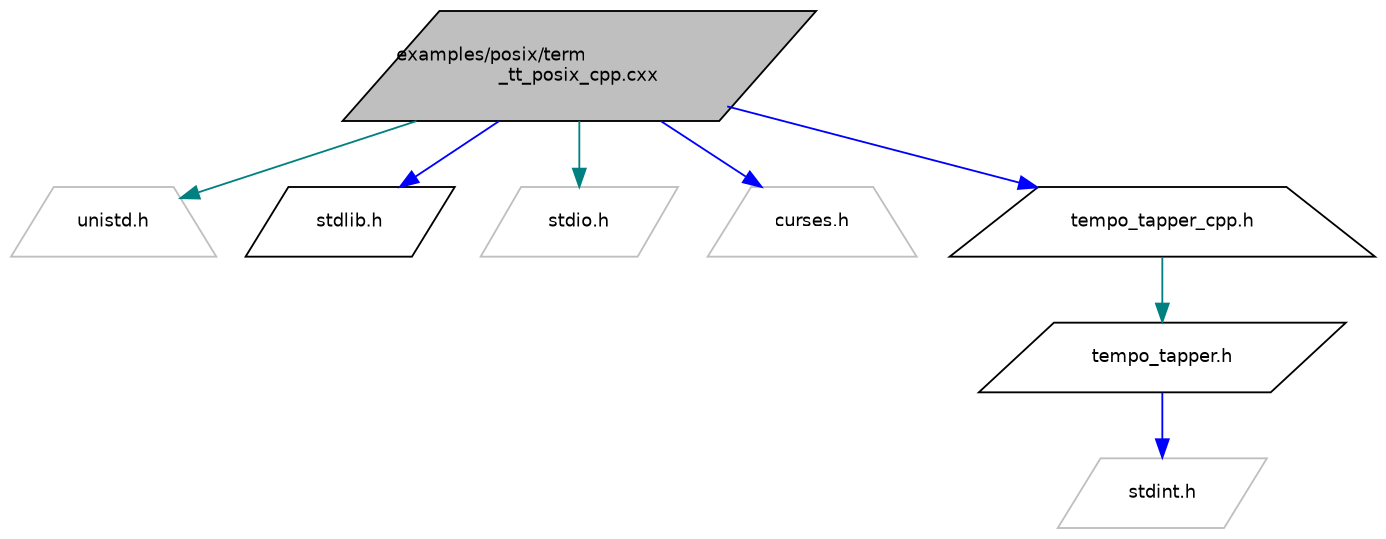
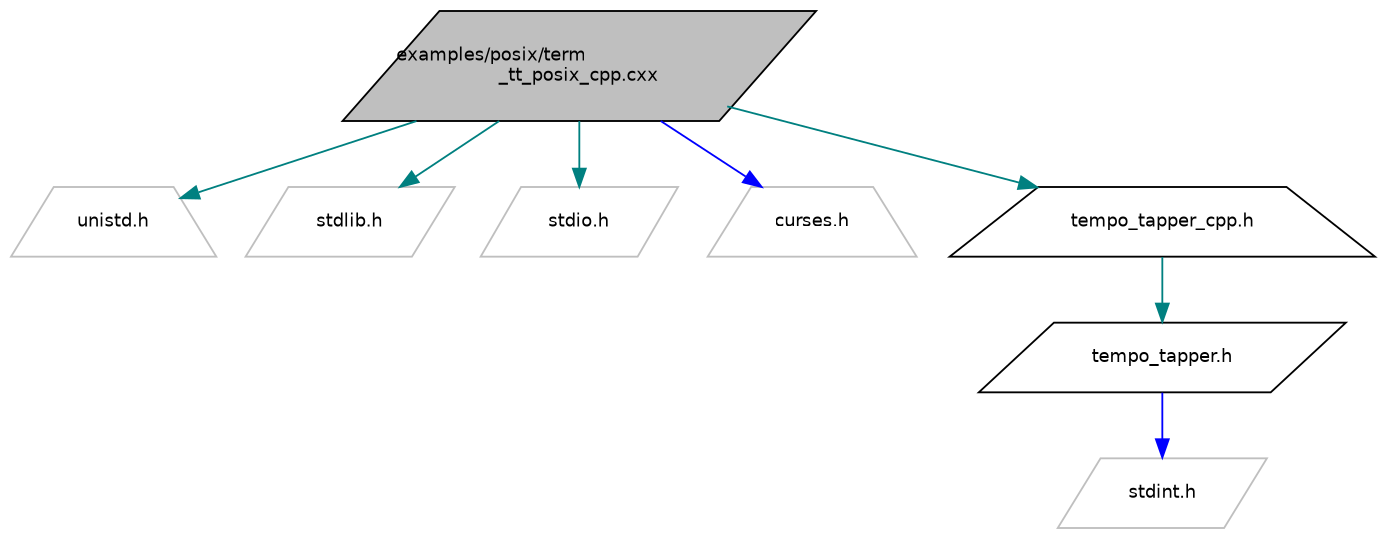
edge "examples/posix/term _tt_posix_cpp.cxx" -> "tempo_tapper_cpp.h": color blue -> teal
edge "examples/posix/term _tt_posix_cpp.cxx" -> "stdlib.h": color blue -> teal
node "stdlib.h": color black -> grey75
